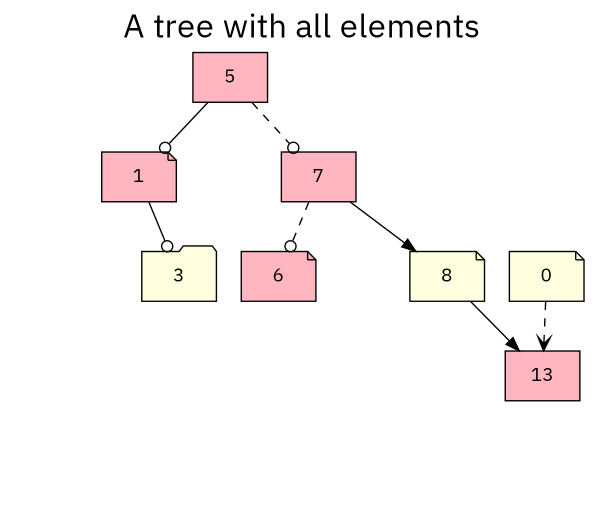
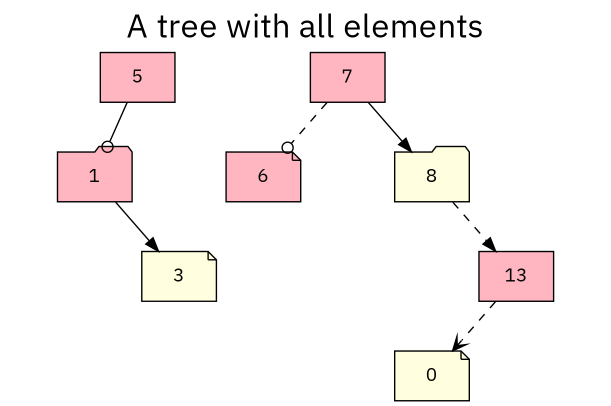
edge "5" -> "7": removed
node "1": shape note -> folder
edge "1" -> "3": arrowhead odot -> normal
node "3": shape folder -> note
node "8": shape note -> folder
edge "0" -> "13": reversed
edge "8" -> "13": style solid -> dashed
